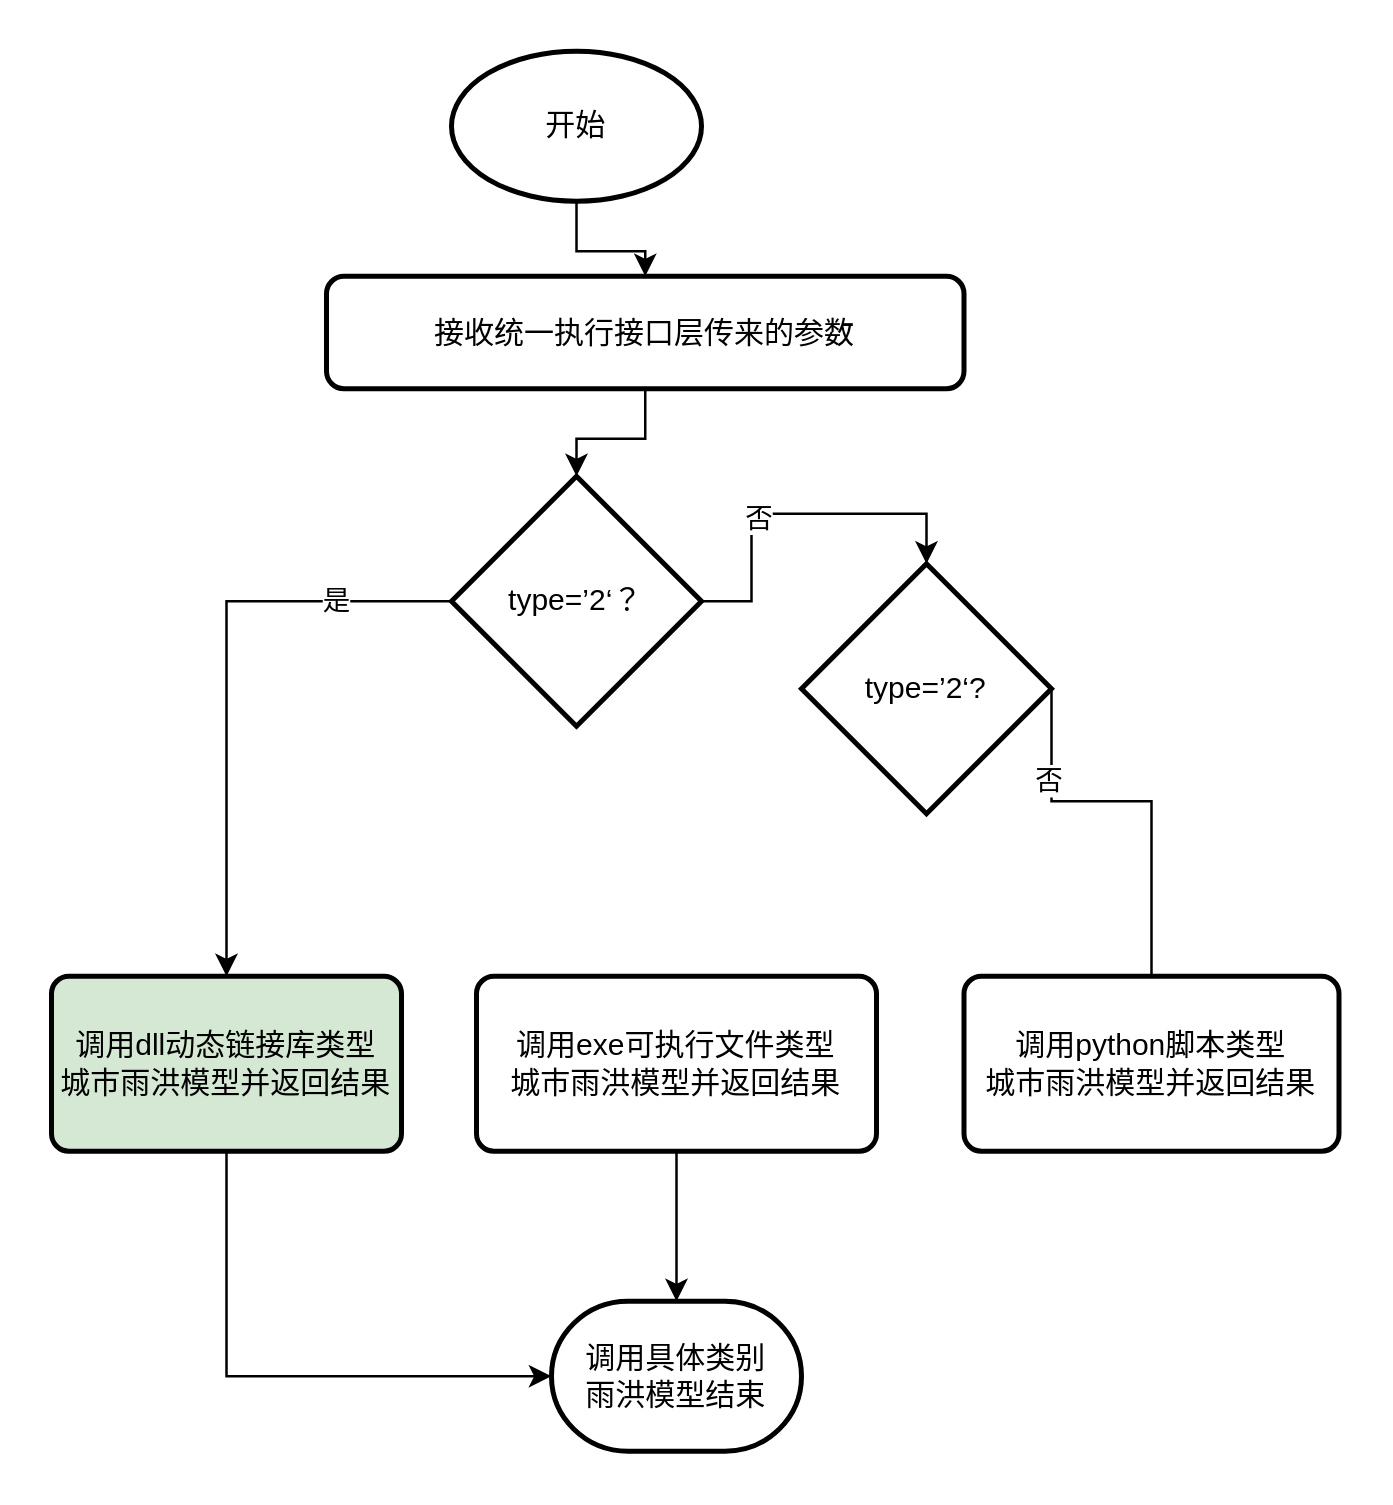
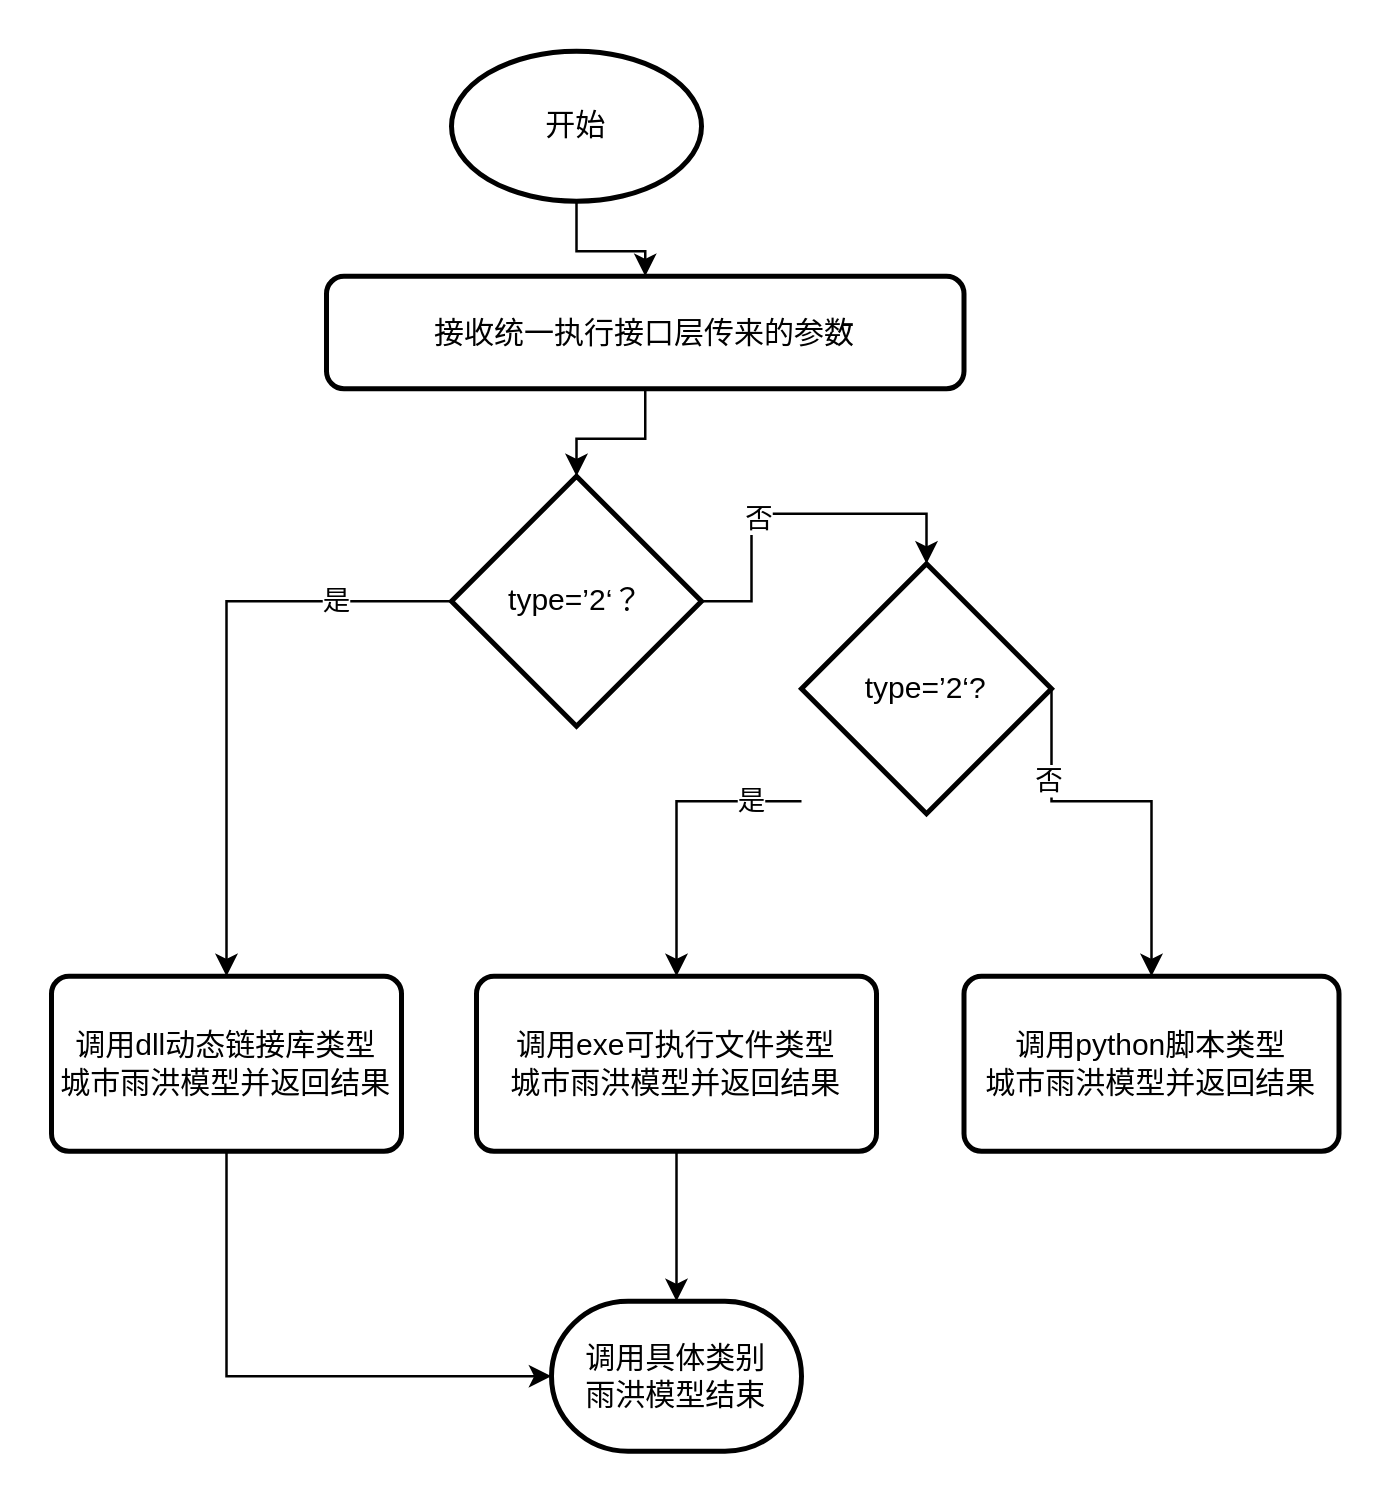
edge "type=’2‘?" -> "调用exe可执行文件类型 城市雨洪模型并返回结果": added, label "是"
edge "type=’2‘?" -- "调用python脚本类型 城市雨洪模型并返回结果": arrowhead none -> classic
node "调用dll动态链接库类型 城市雨洪模型并返回结果": fillcolor #d5e8d4 -> #ffffff
